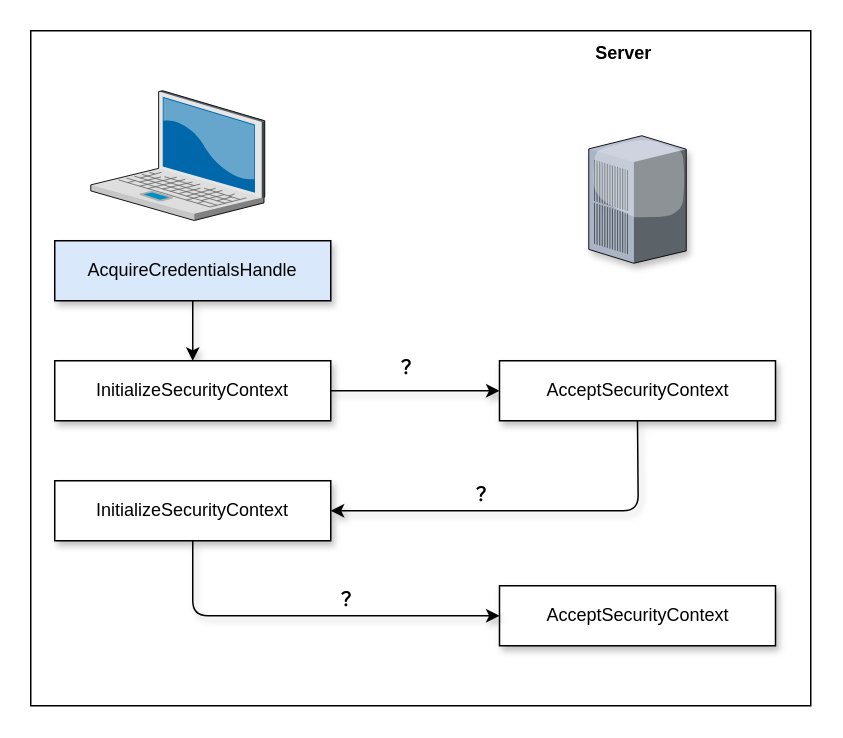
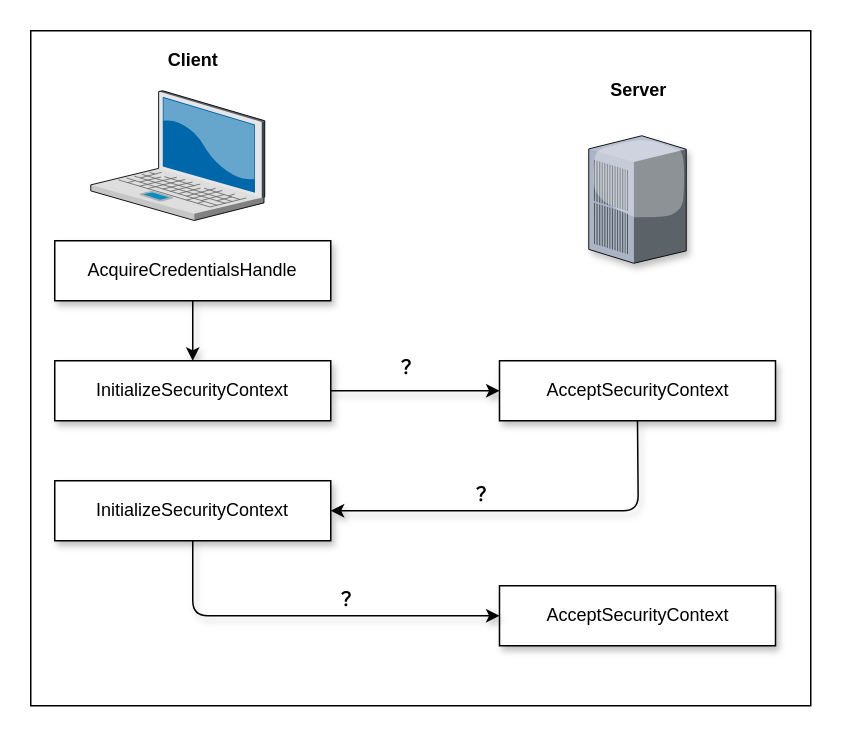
node "Server": moved (623, 53) -> (638, 91)
node "Client": added
node "AcquireCredentialsHandle": fillcolor #dae8fc -> #ffffff
